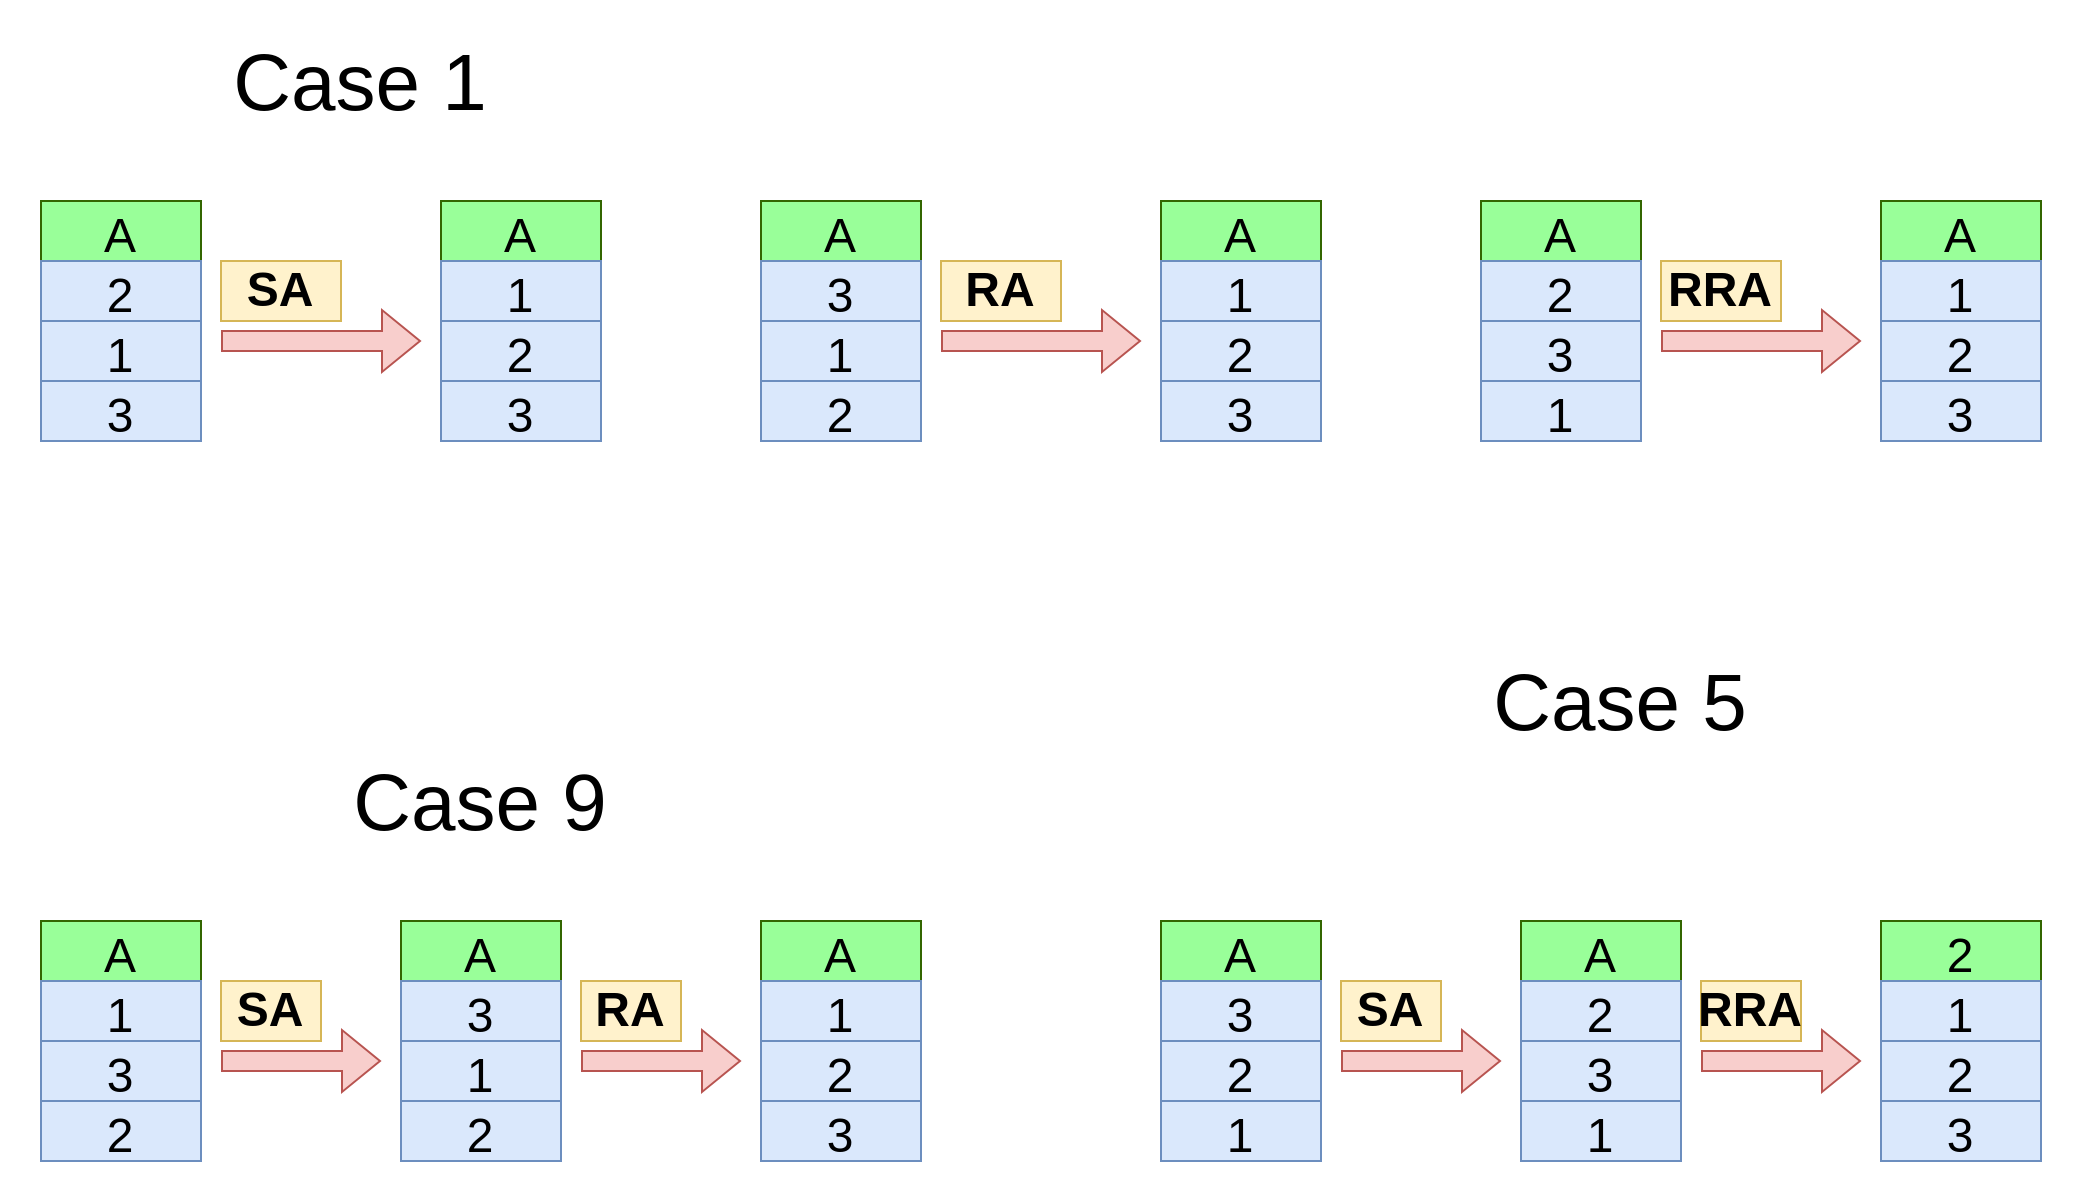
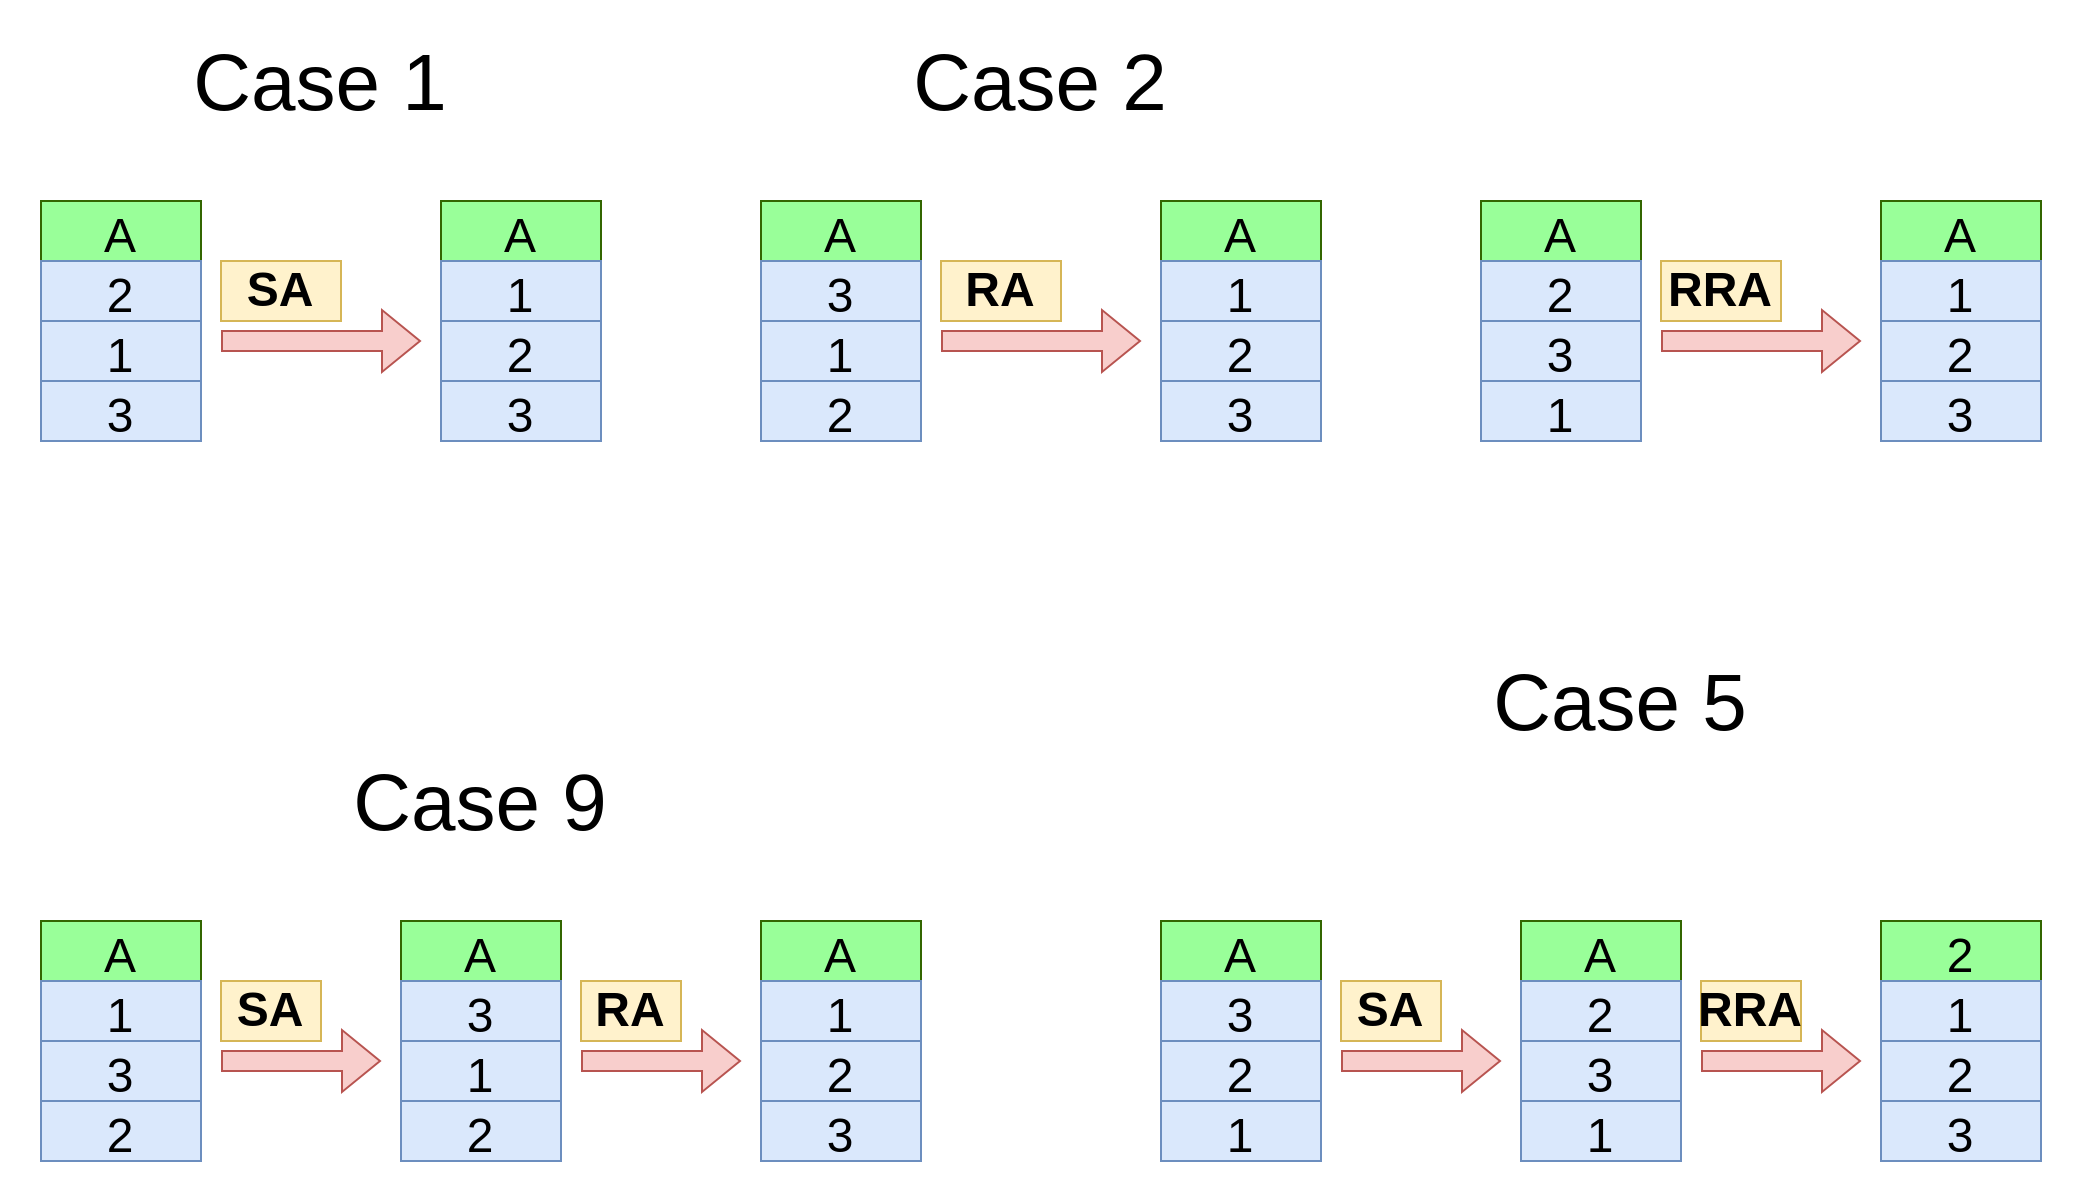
node "Case 1": moved (361, 81) -> (321, 81)
node "Case 2": added
